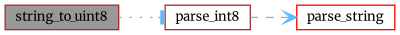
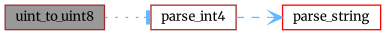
node "string_to_uint8": label "string_to_uint8" -> "uint_to_uint8"
node "parse_int8": label "parse_int8" -> "parse_int4"
